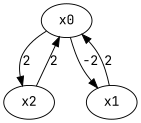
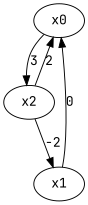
edge "x0" -> "x1": now "x2" -> "x1"
edge "x0" -> "x2": label "2" -> "3"
edge "x1" -> "x0": label "2" -> "0"
